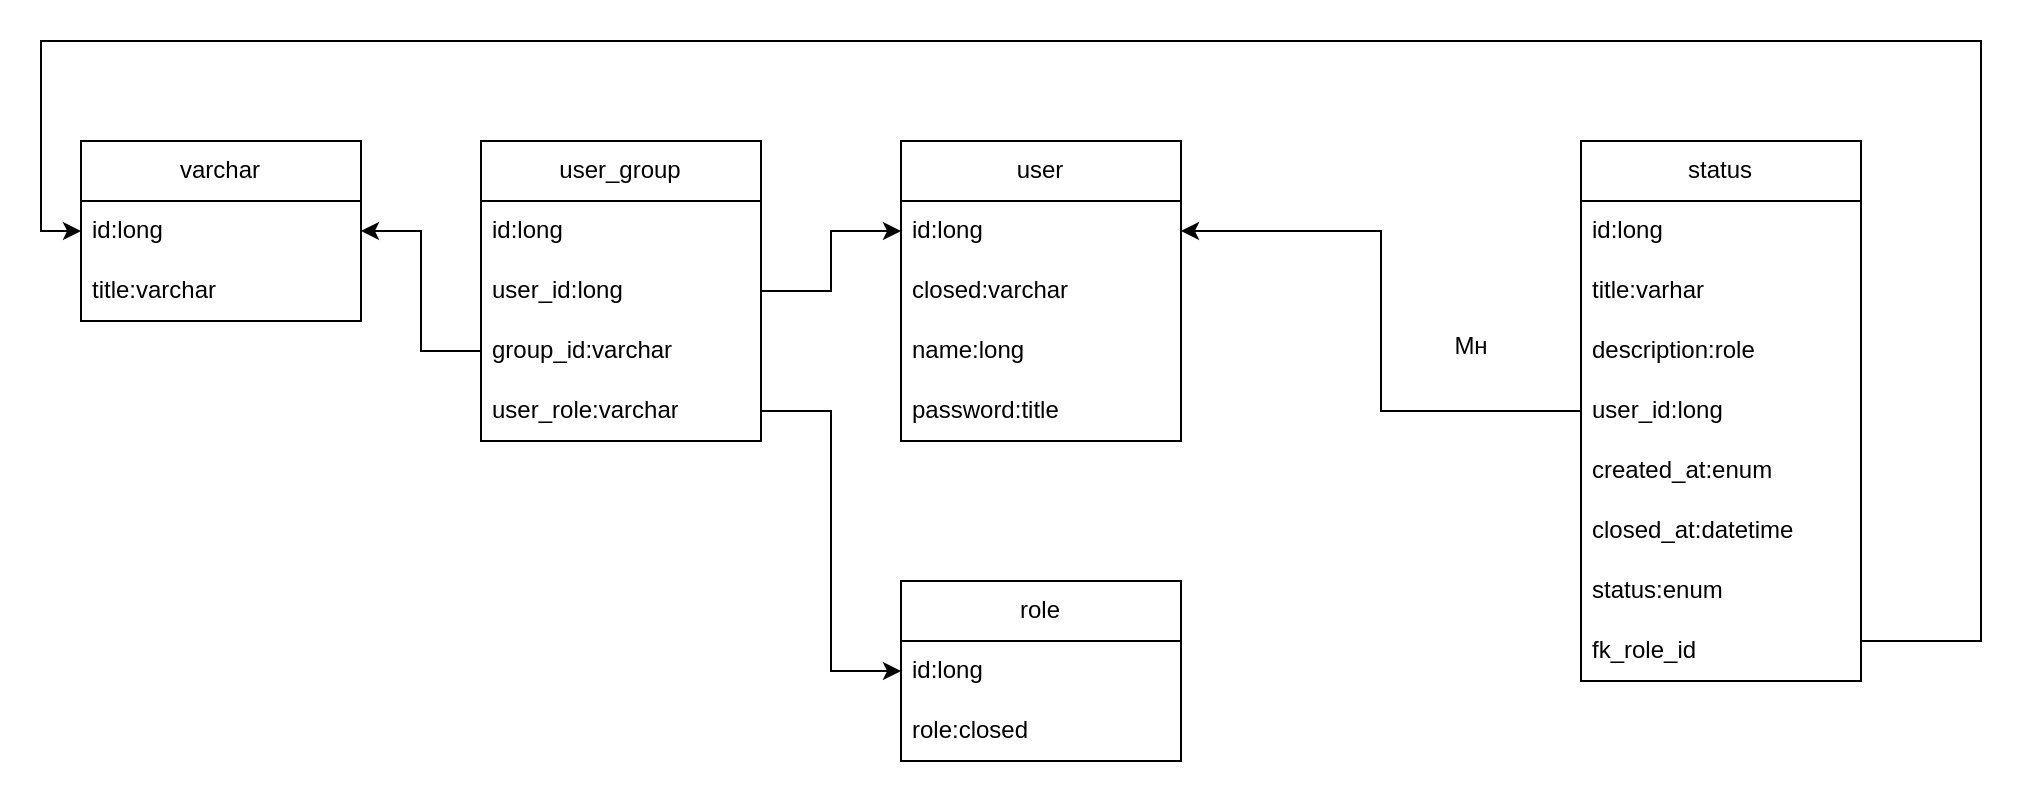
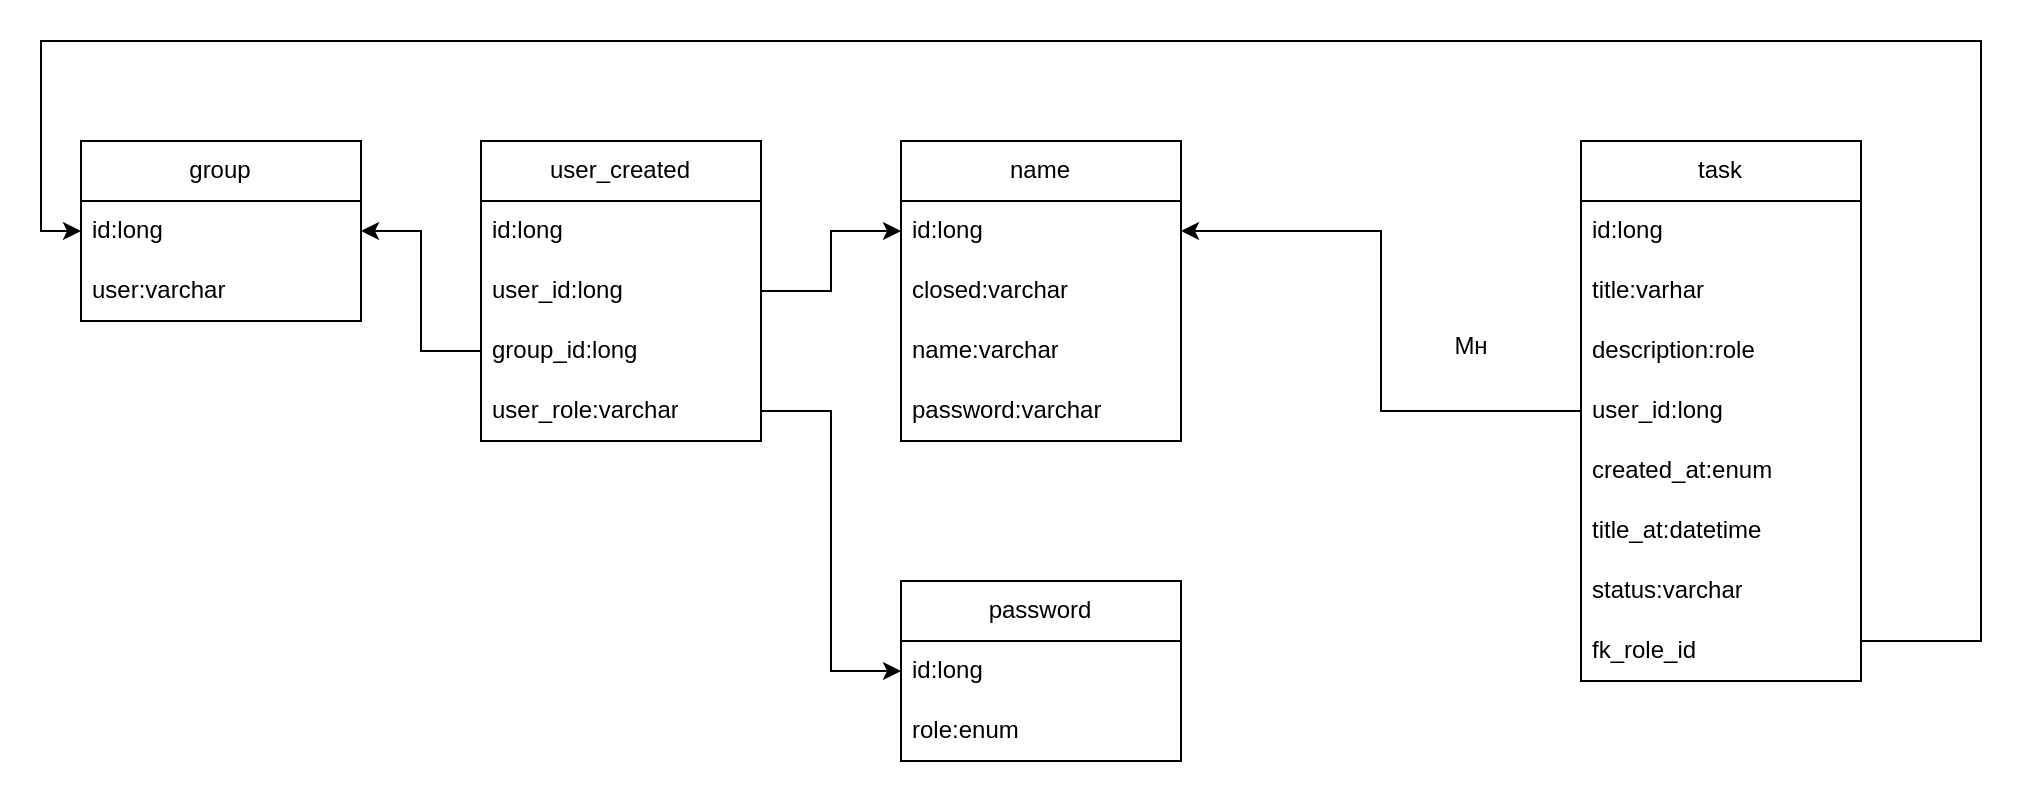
node "varchar": label "varchar" -> "group"
node "user_group": label "user_group" -> "user_created"
node "user": label "user" -> "name"
node "status": label "status" -> "task"
node "title:varchar": label "title:varchar" -> "user:varchar"
node "group_id:varchar": label "group_id:varchar" -> "group_id:long"
node "name:long": label "name:long" -> "name:varchar"
node "password:title": label "password:title" -> "password:varchar"
node "closed_at:datetime": label "closed_at:datetime" -> "title_at:datetime"
node "status:enum": label "status:enum" -> "status:varchar"
node "role": label "role" -> "password"
node "role:closed": label "role:closed" -> "role:enum"
